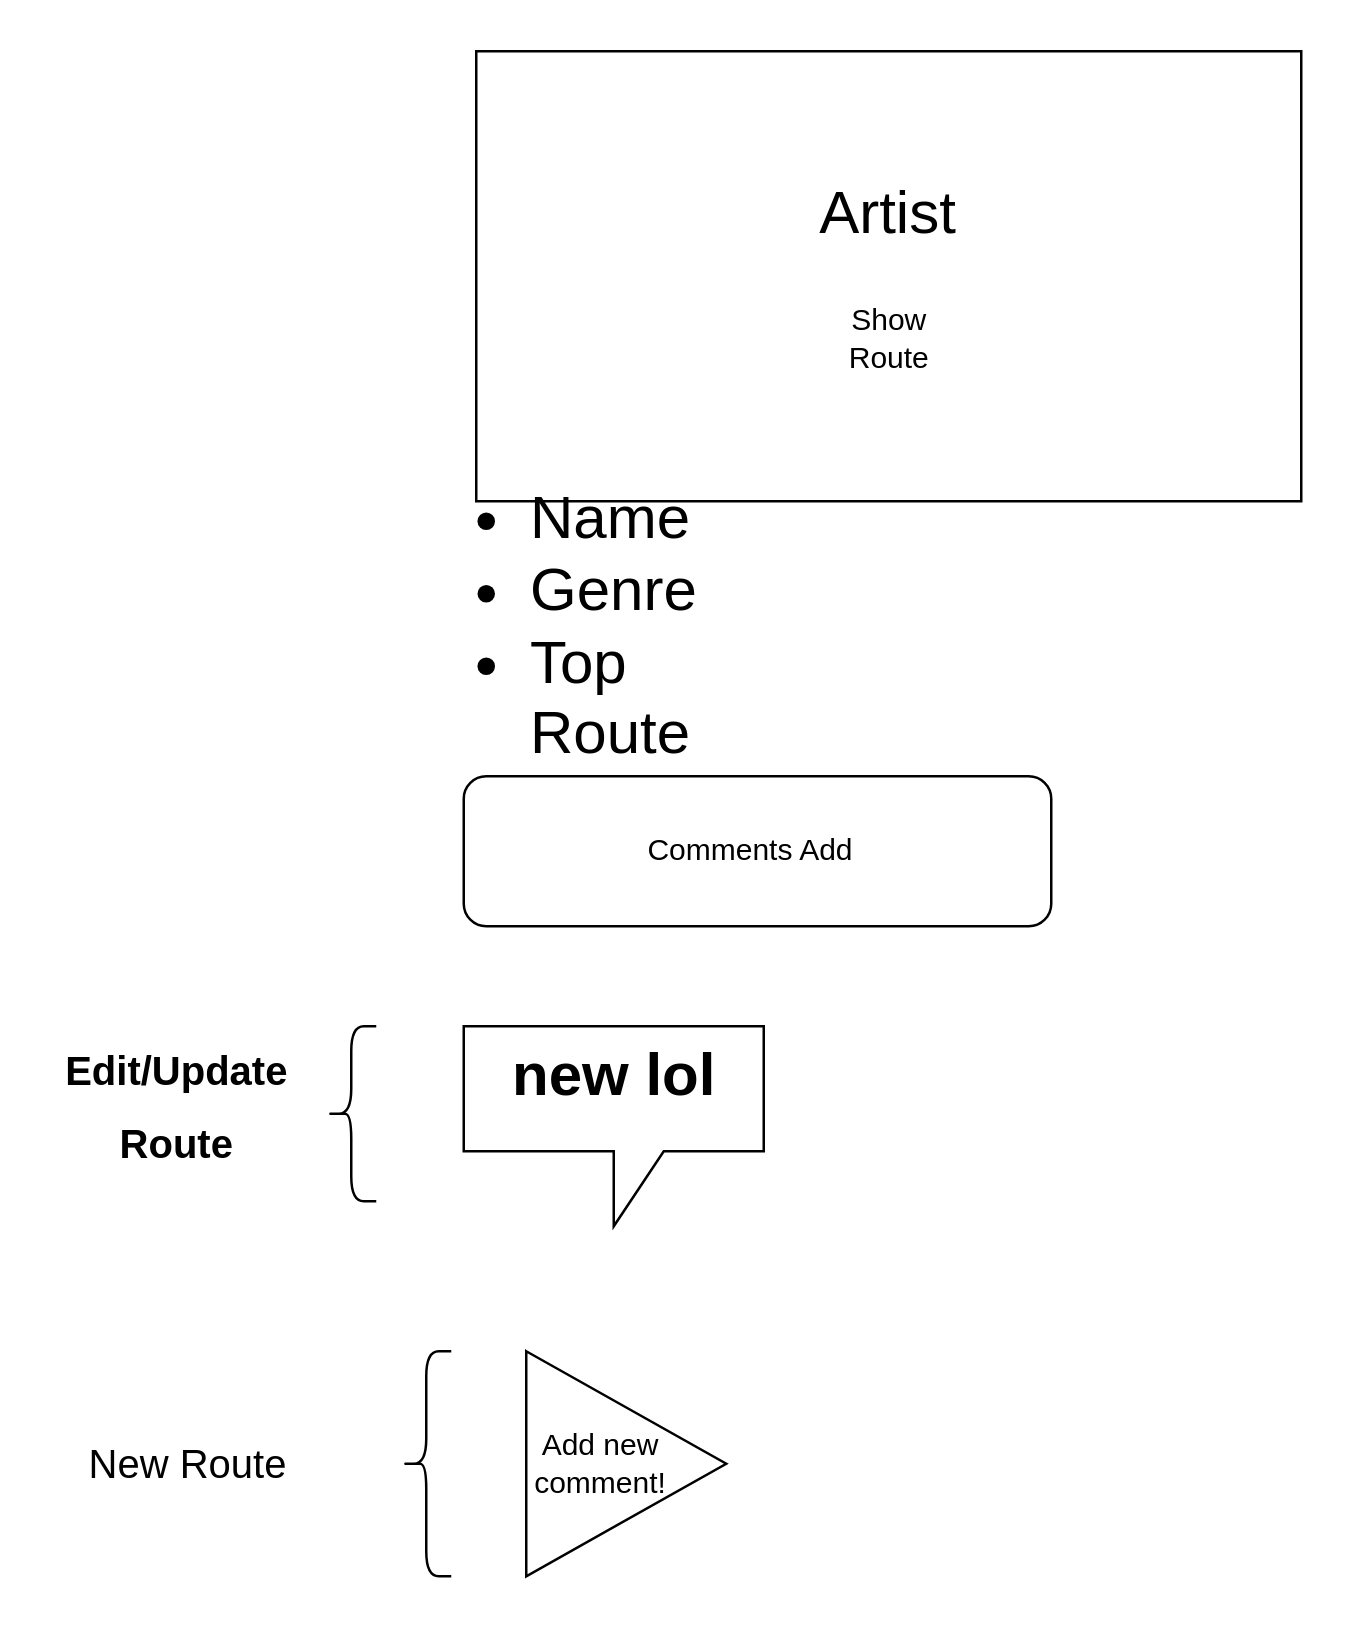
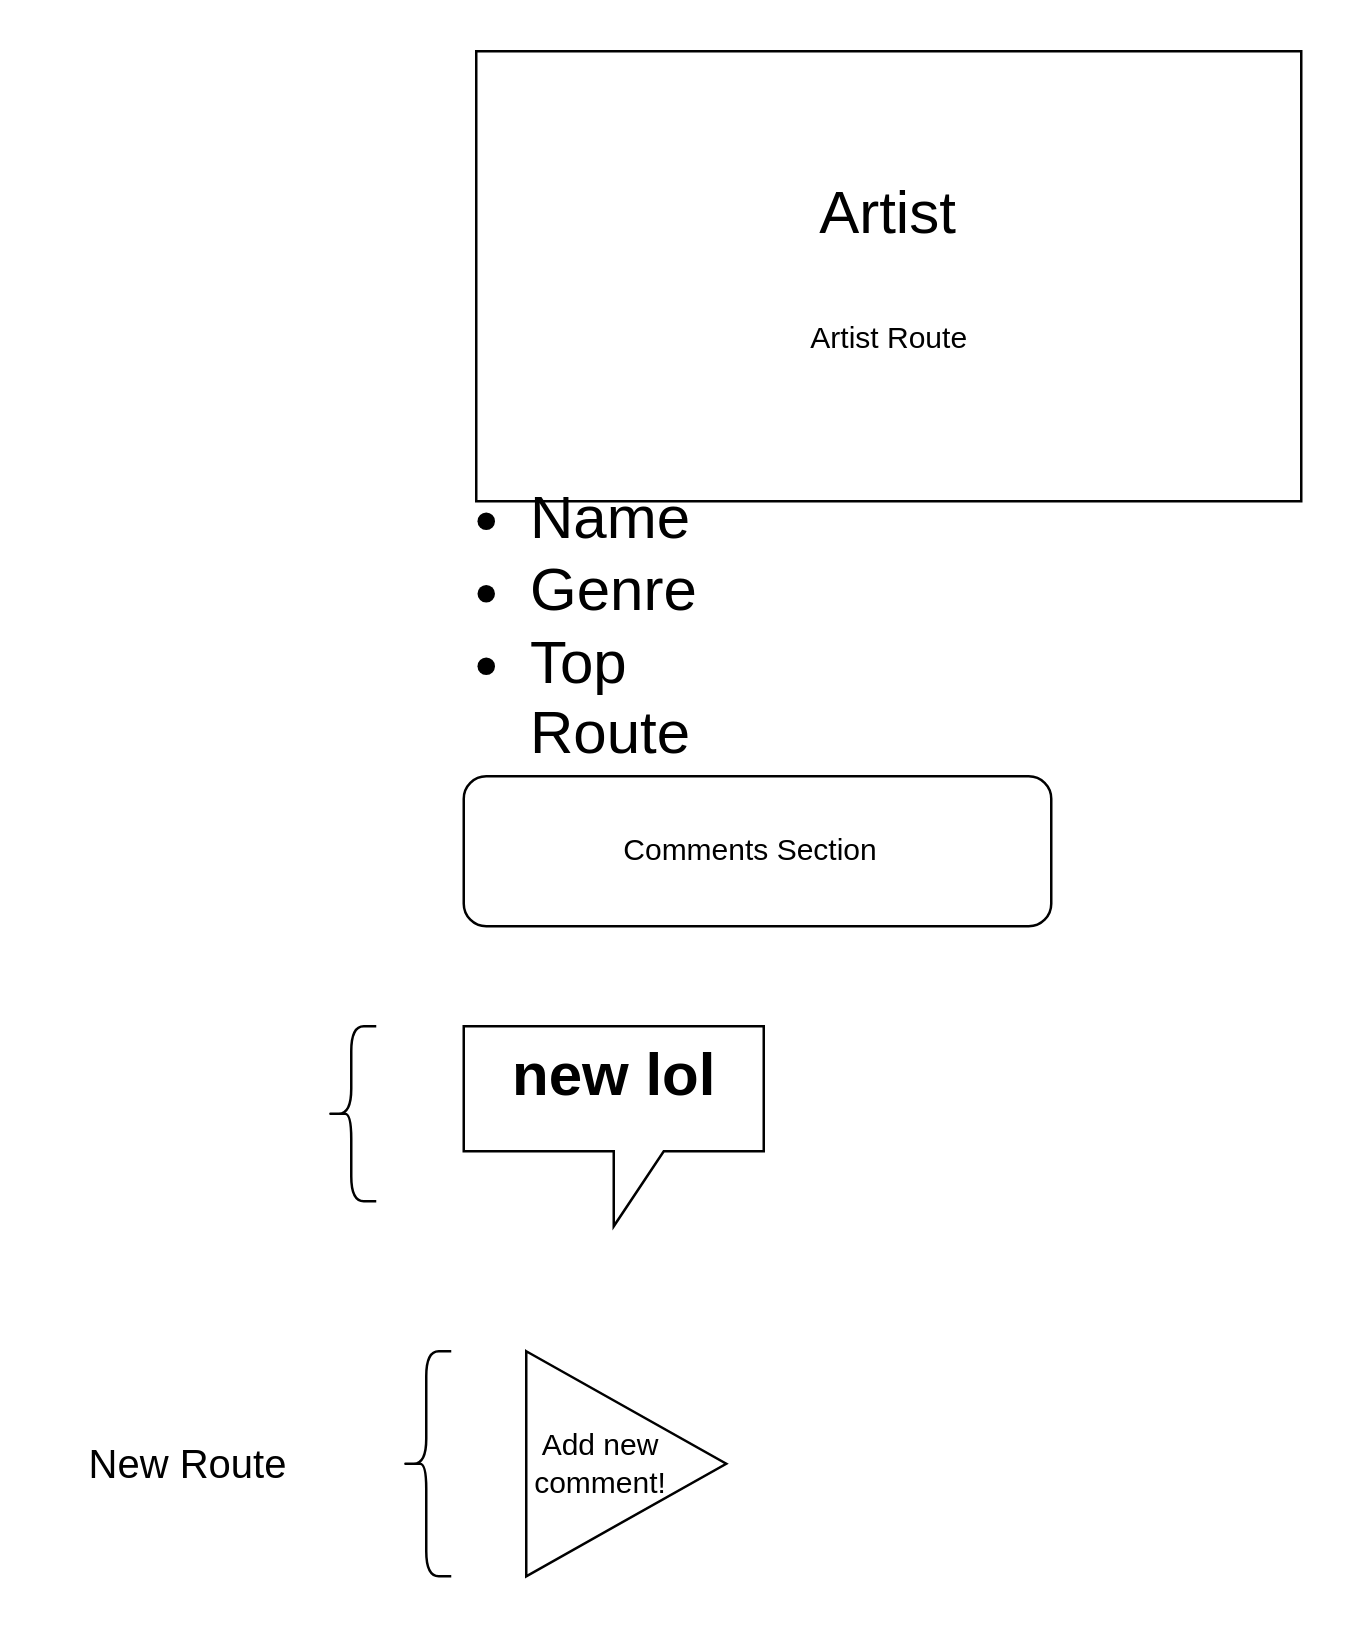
node "Show Route": label "Show Route" -> "Artist Route"
node "Comments Add": label "Comments Add" -> "Comments Section"
node "Edit/Update Route": removed
